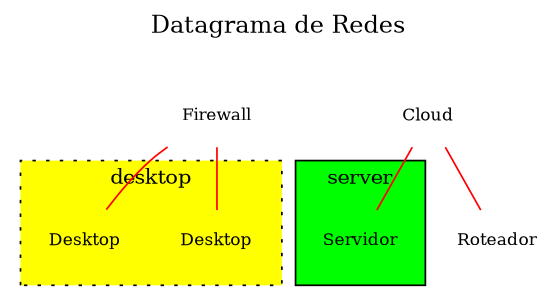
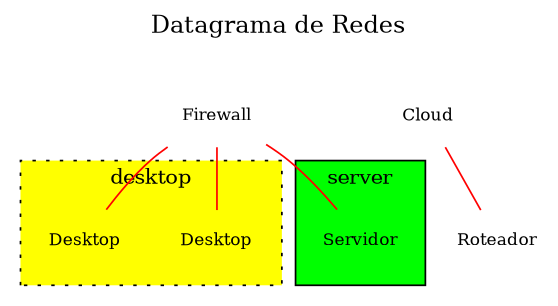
edge "Cloud" -- "Servidor": now "Firewall" -- "Servidor"
